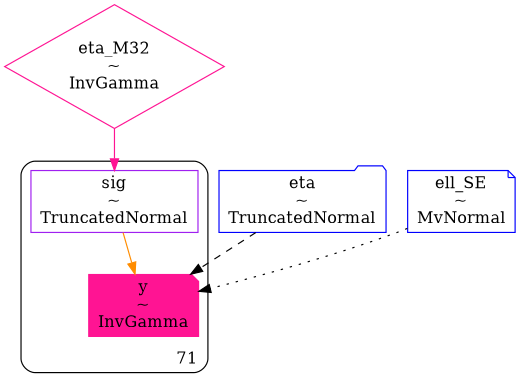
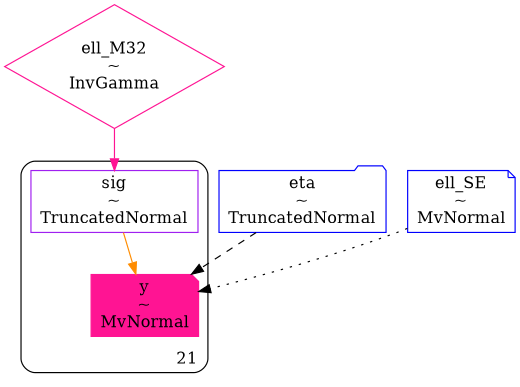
node "eta_M32 ~ InvGamma": label "eta_M32 ~ InvGamma" -> "ell_M32 ~ InvGamma"
node "y ~ InvGamma": label "y ~ InvGamma" -> "y ~ MvNormal"
cluster "71": label "71" -> "21"
